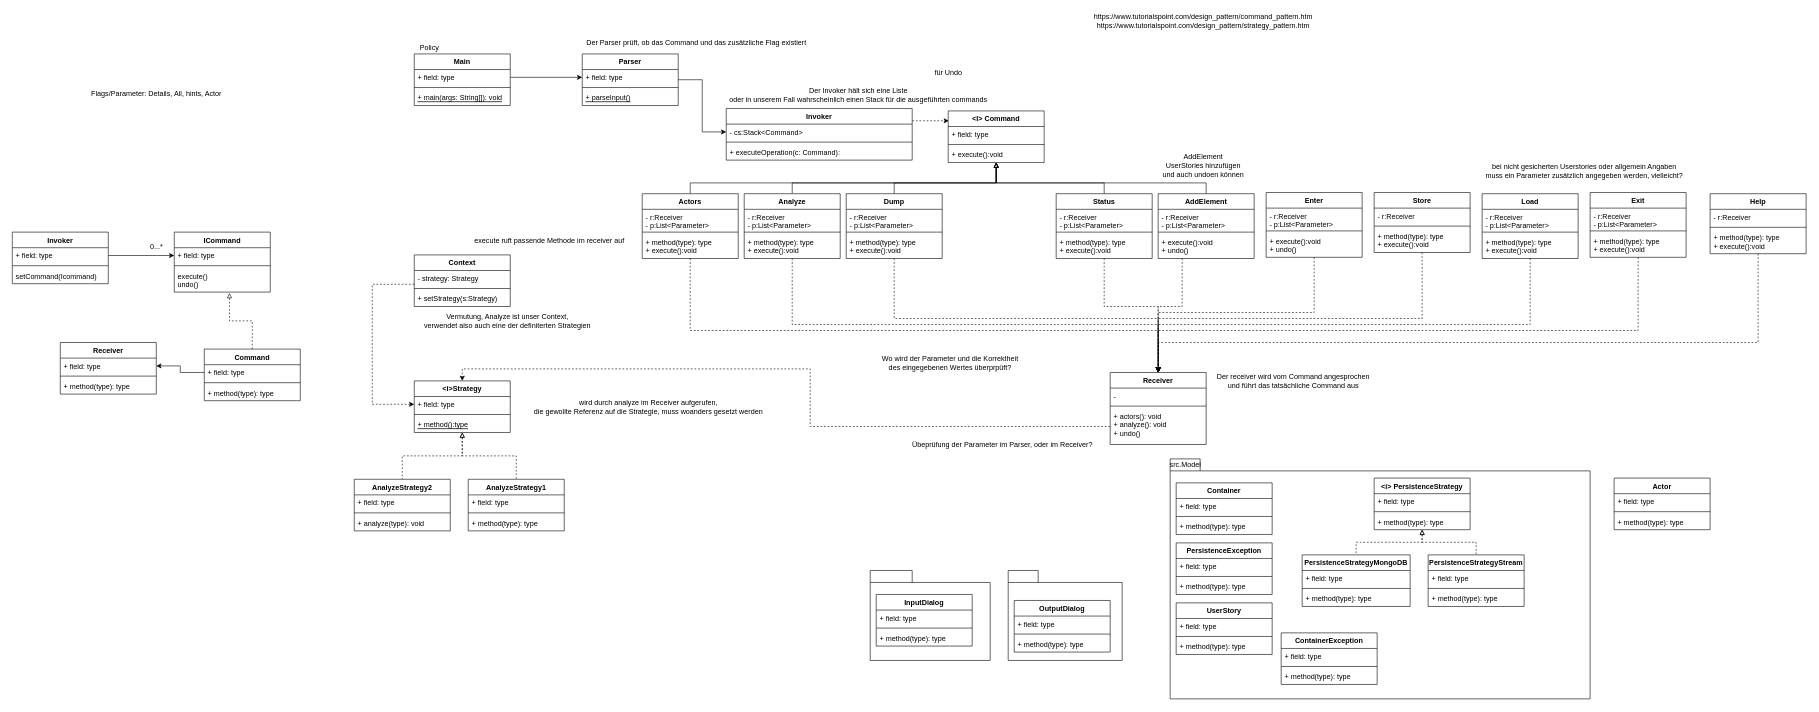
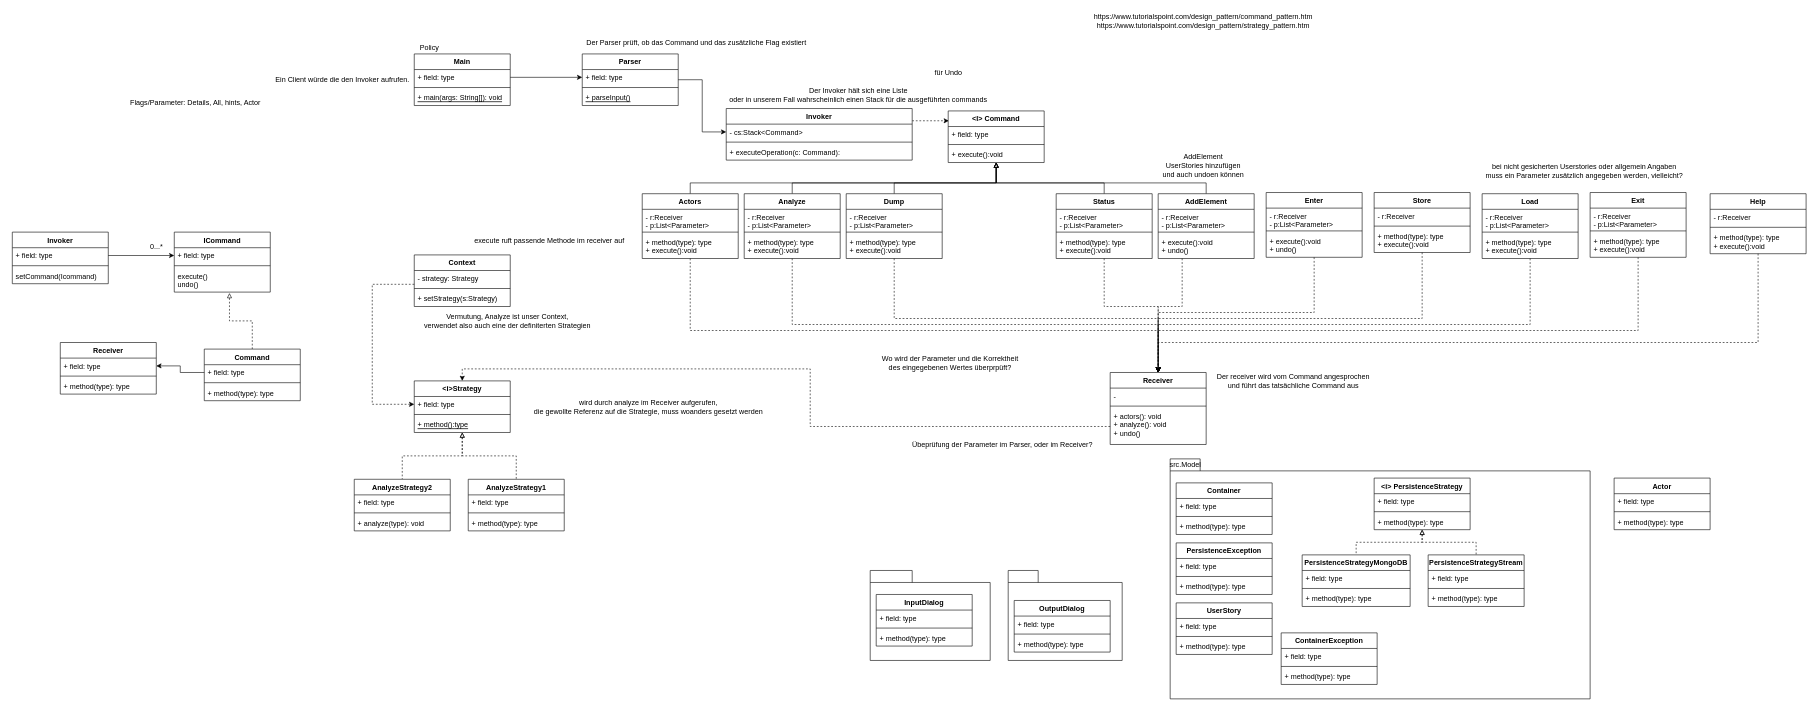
node "Ein Client würde die den Invoker aufrufen.": added
node "Flags/Parameter: Details, All, hints, Actor": moved (156, 93) -> (195, 102)
